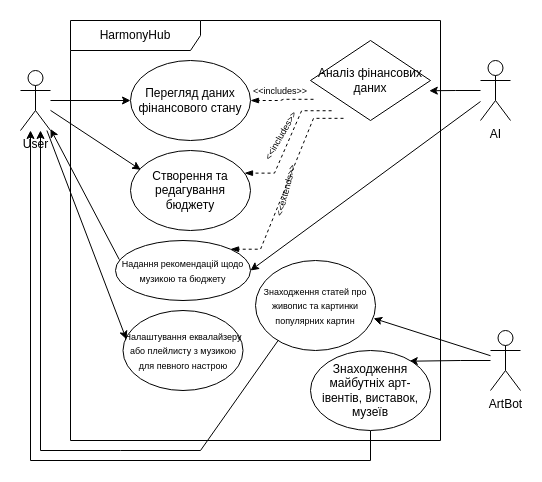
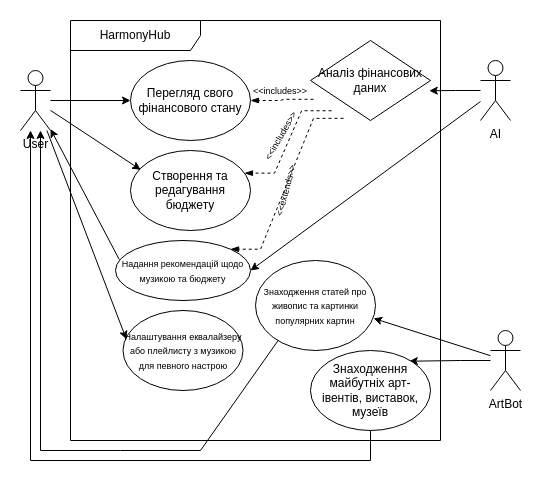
node "Перегляд даних фінансового стану": label "Перегляд даних фінансового стану" -> "Перегляд свого фінансового стану"
